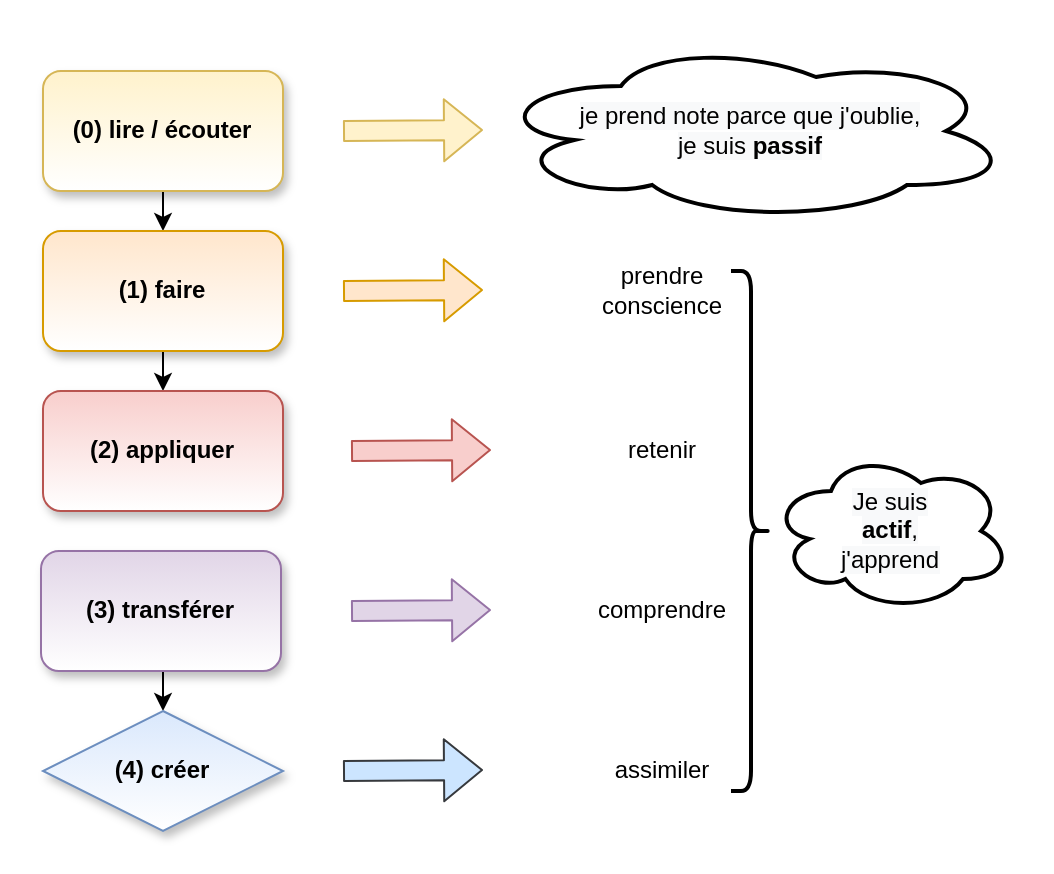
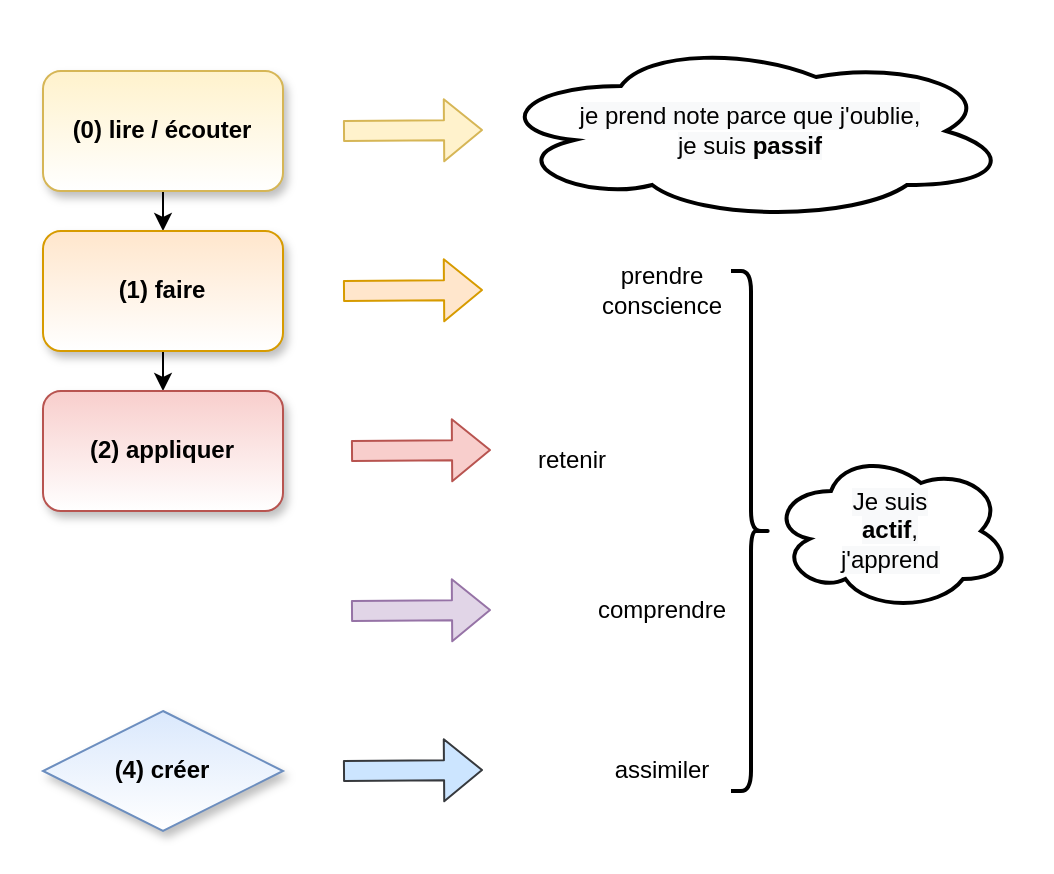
node "retenir": moved (663, 451) -> (573, 461)
node "(3) transférer": removed
edge "(3) transférer" -> "(4) créer": removed
